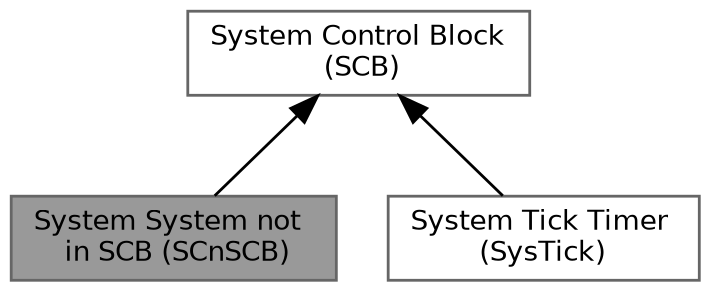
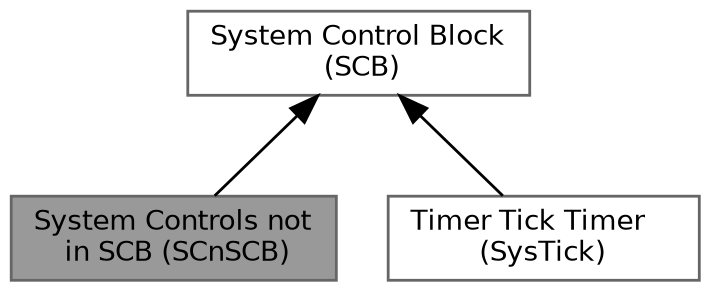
node "System System not in SCB (SCnSCB)": label "System System not in SCB (SCnSCB)" -> "System Controls not in SCB (SCnSCB)"
node "System Tick Timer (SysTick)": label "System Tick Timer (SysTick)" -> "Timer Tick Timer (SysTick)"
